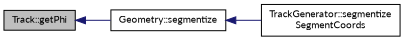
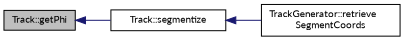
node "Geometry::segmentize": label "Geometry::segmentize" -> "Track::segmentize"
node "TrackGenerator::segmentize SegmentCoords": label "TrackGenerator::segmentize SegmentCoords" -> "TrackGenerator::retrieve SegmentCoords"
